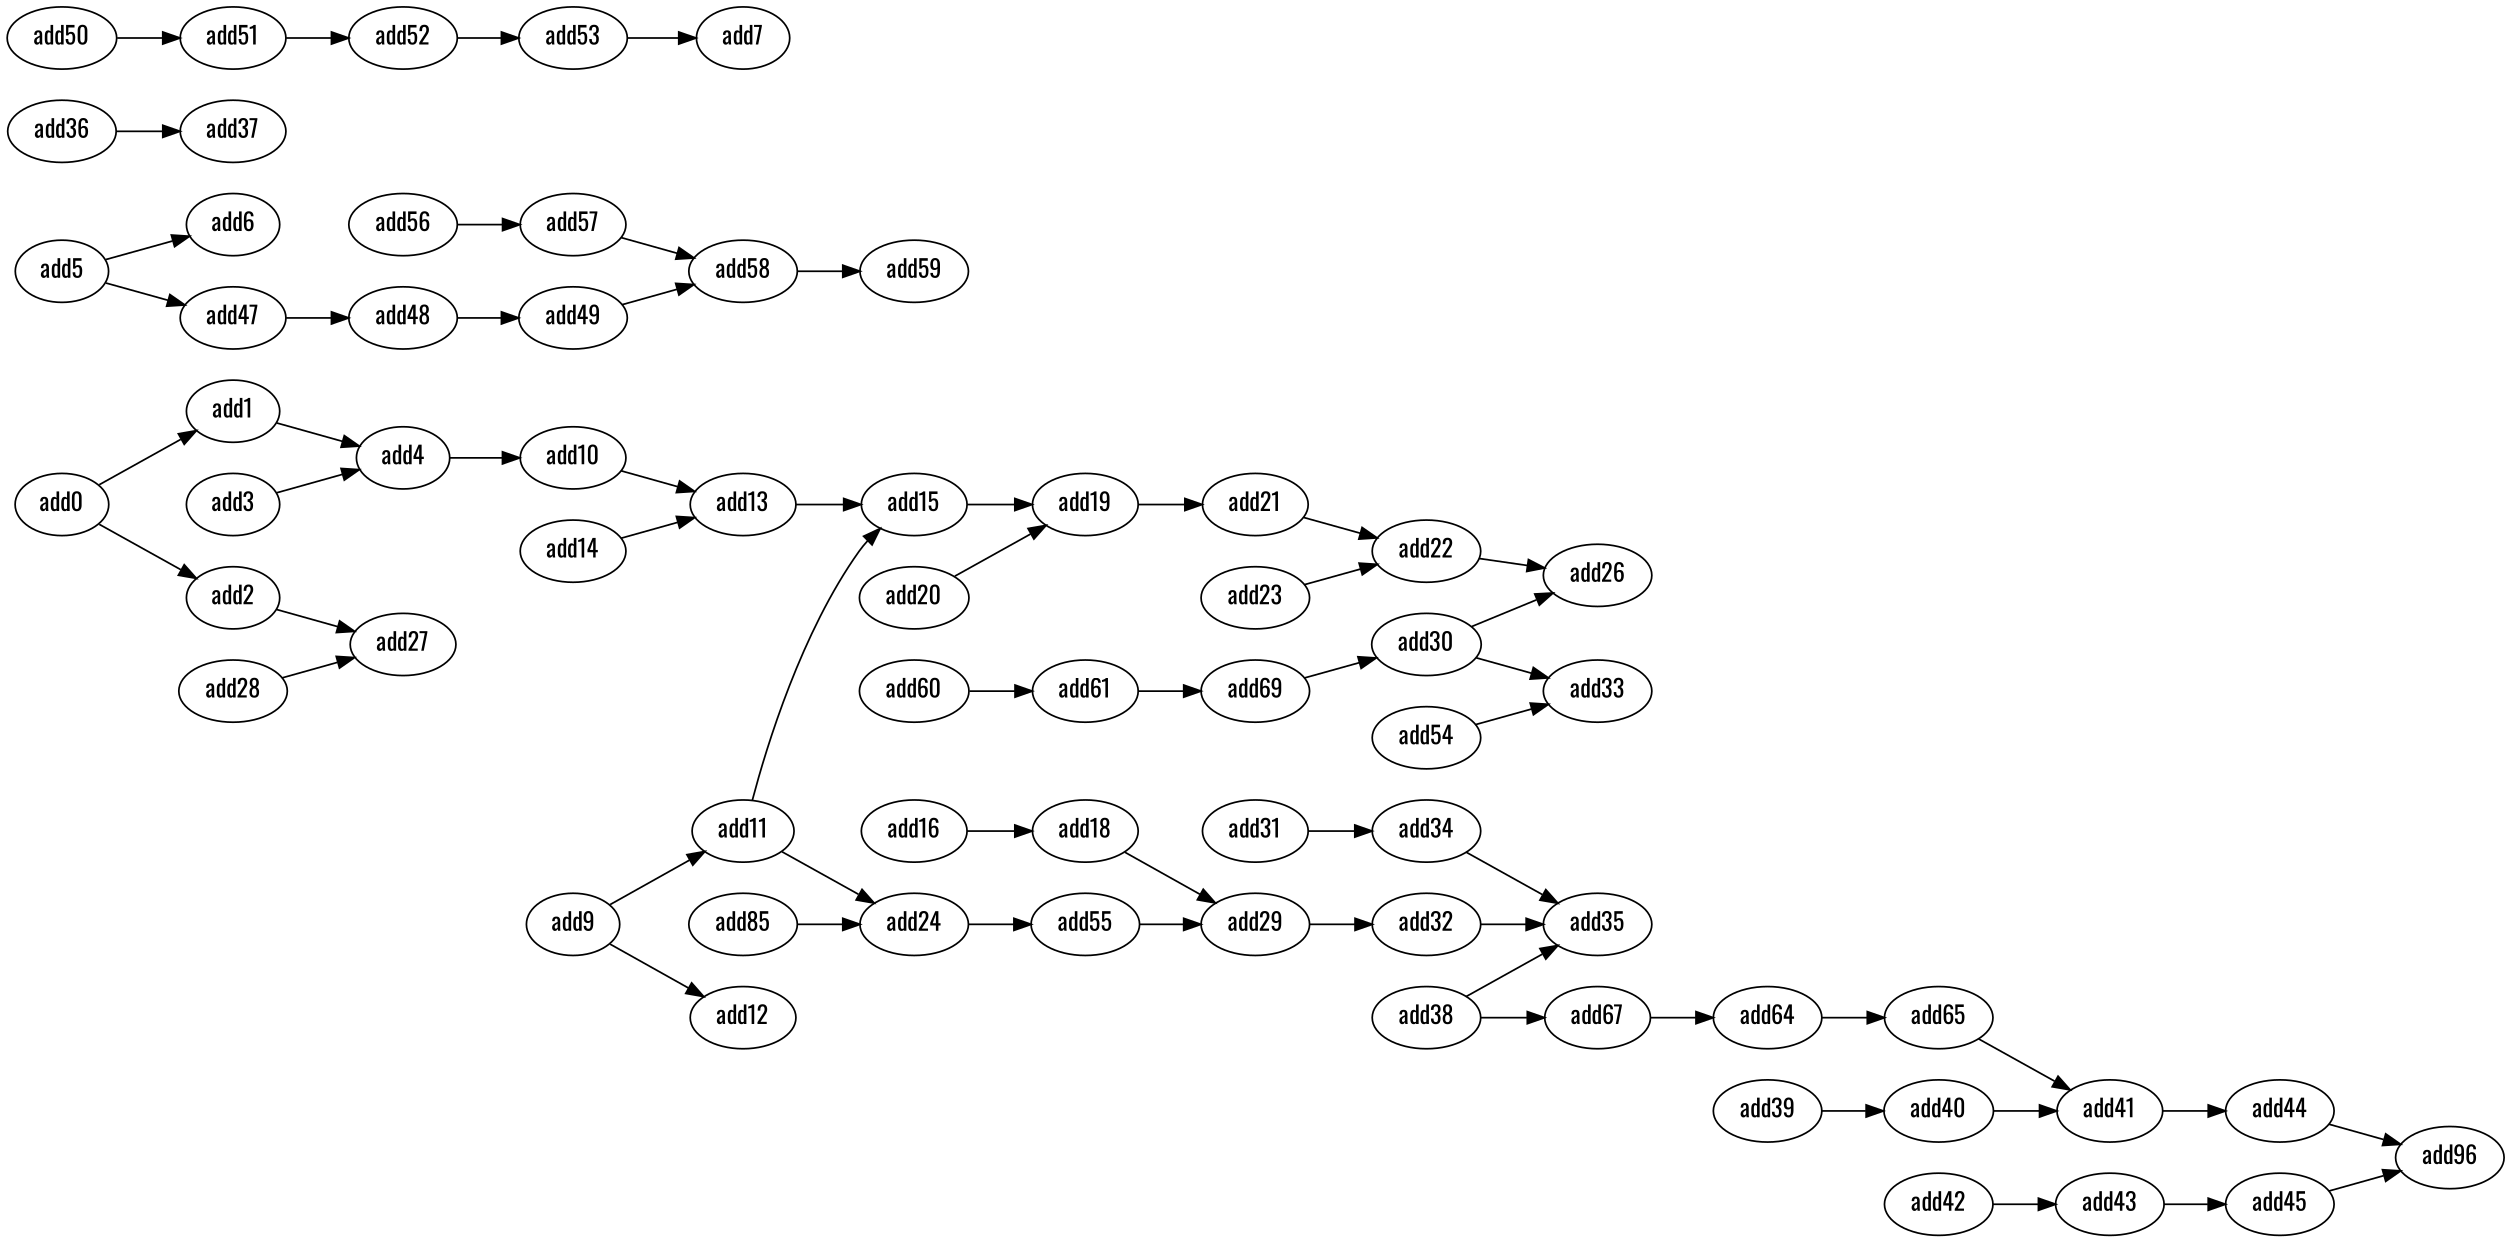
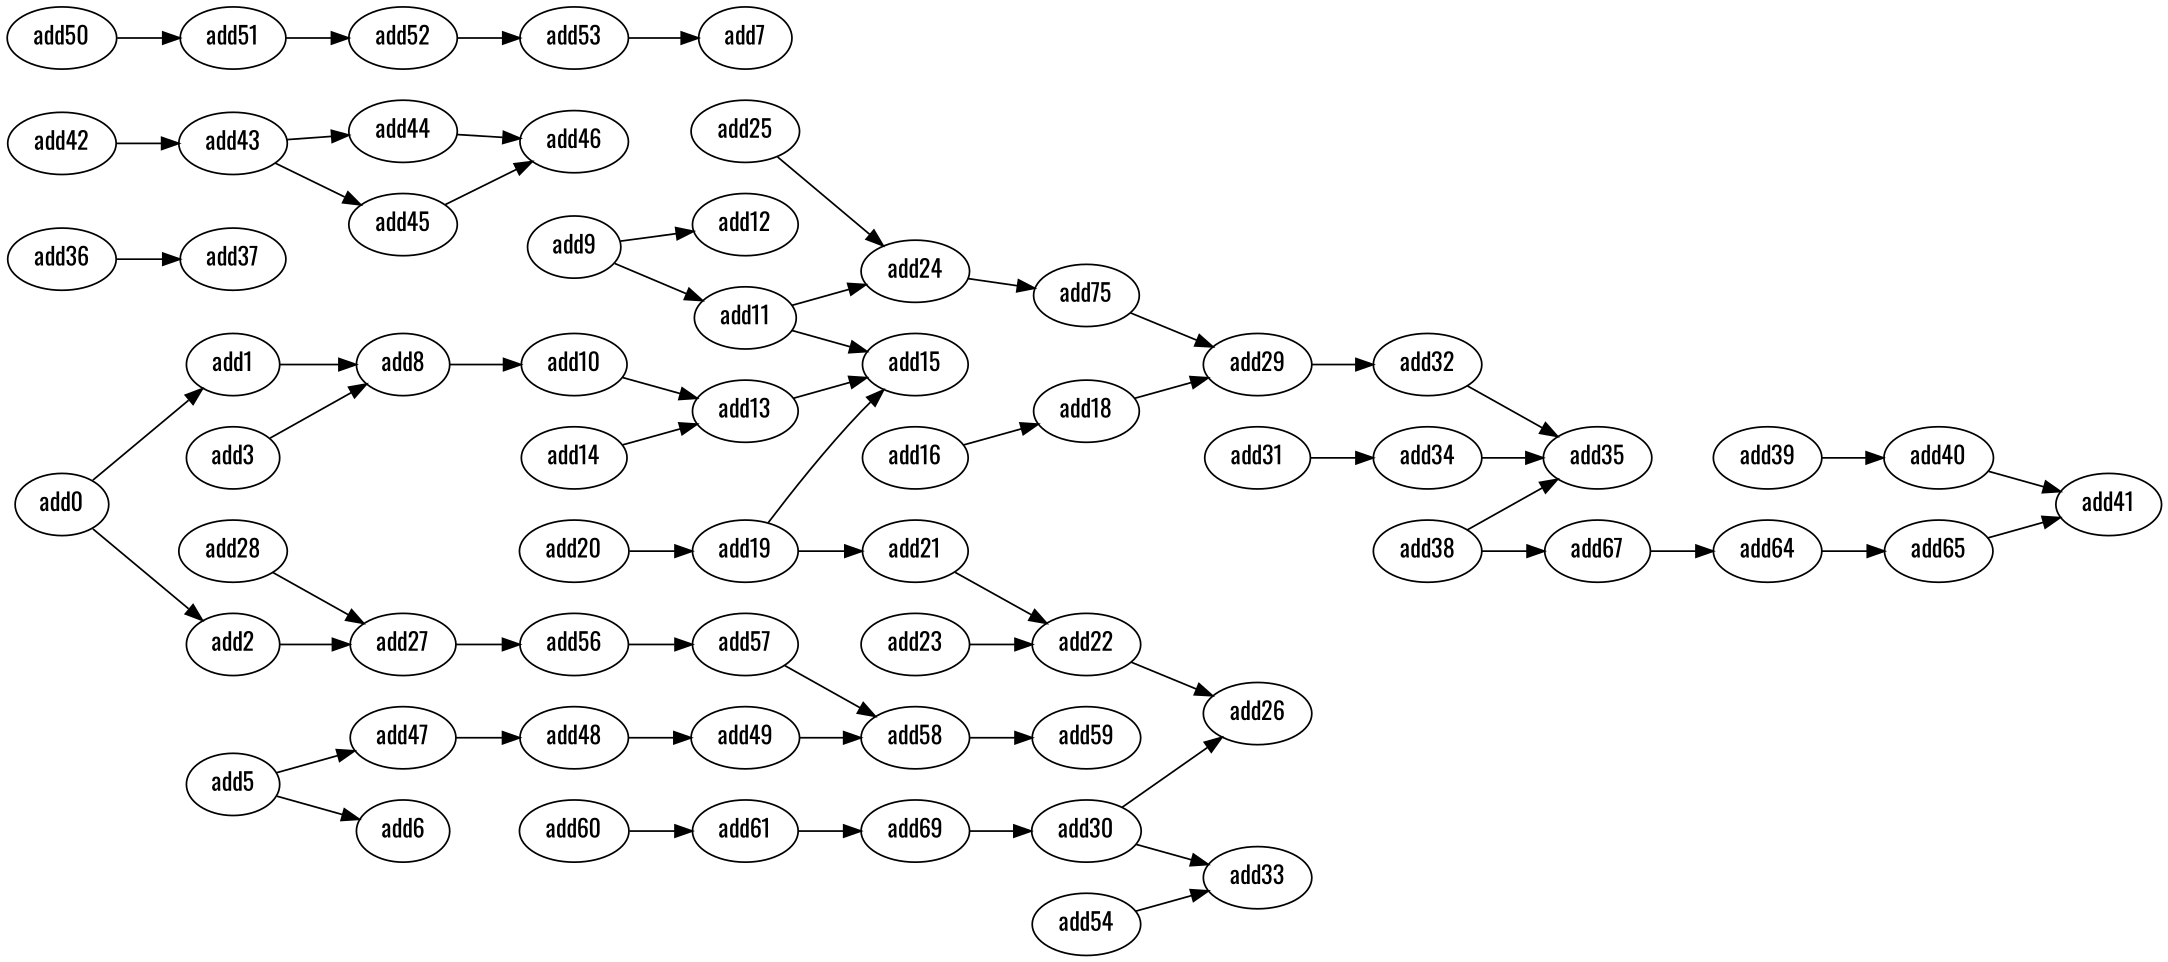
node "add4": label "add4" -> "add8"
edge "add15" -> "add19": reversed
edge "add27" -> "add56": added
node "add85": label "add85" -> "add25"
node "add55": label "add55" -> "add75"
edge "add41" -> "add44": now "add43" -> "add44"
node "add96": label "add96" -> "add46"
